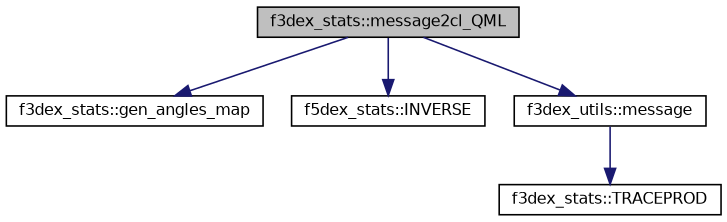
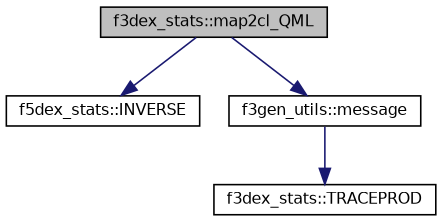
node "f3dex_stats::message2cl_QML": label "f3dex_stats::message2cl_QML" -> "f3dex_stats::map2cl_QML"
node "f3dex_stats::gen_angles_map": removed
node "f3dex_utils::message": label "f3dex_utils::message" -> "f3gen_utils::message"
